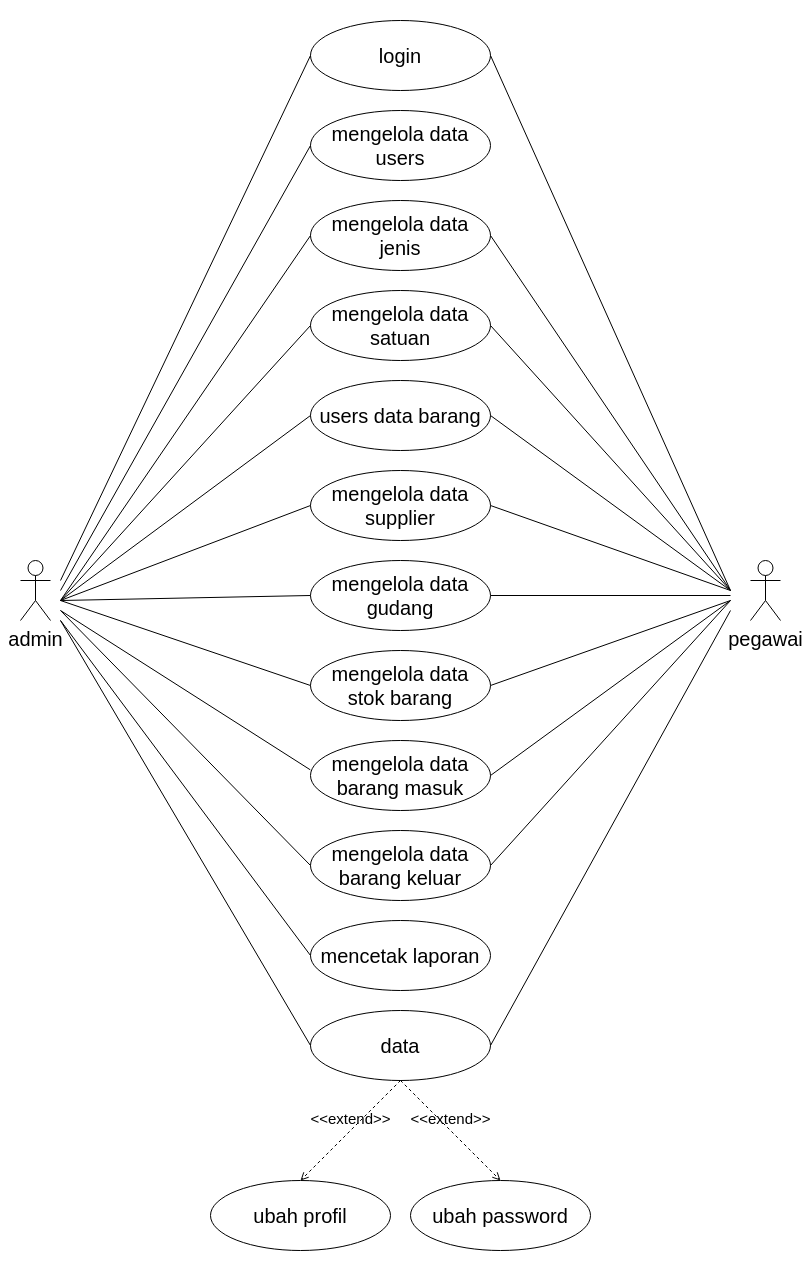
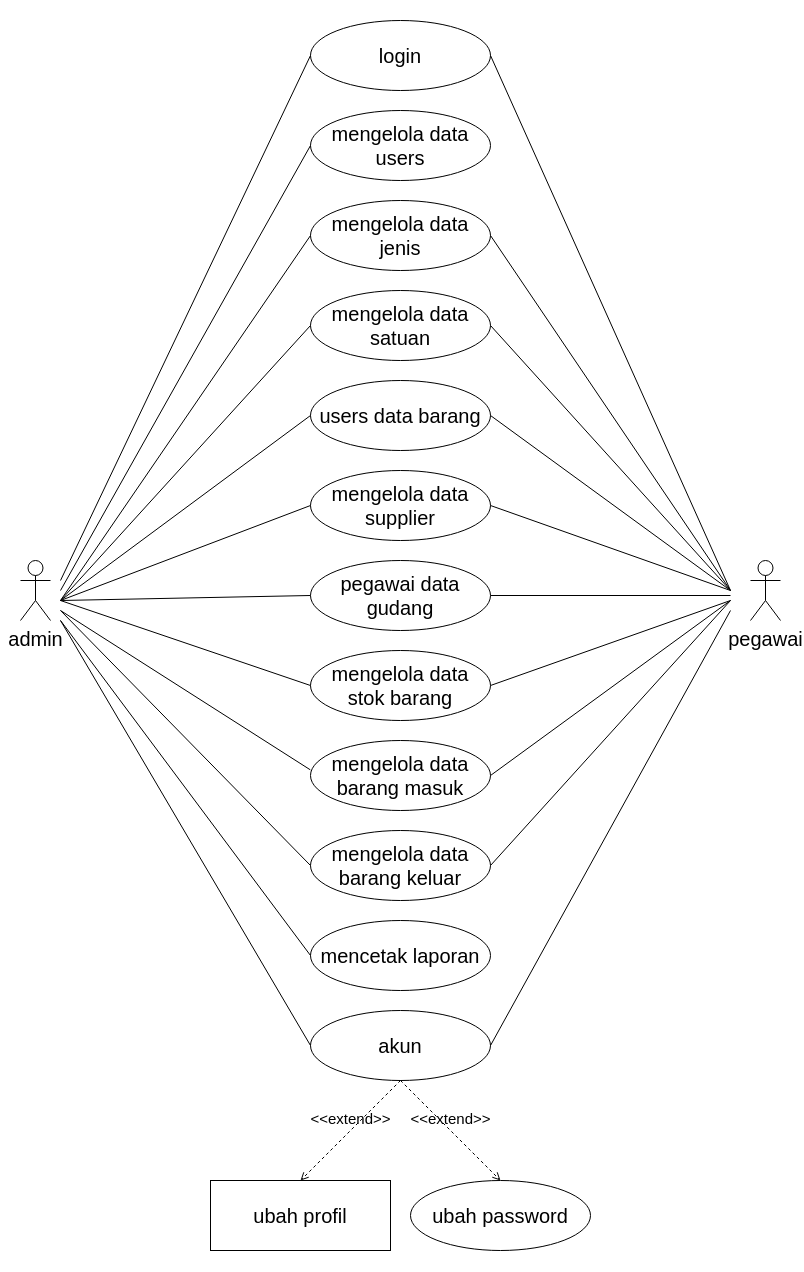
node "mengelola data gudang": label "mengelola data gudang" -> "pegawai data gudang"
node "data": label "data" -> "akun"
node "ubah profil": shape ellipse -> rectangle
